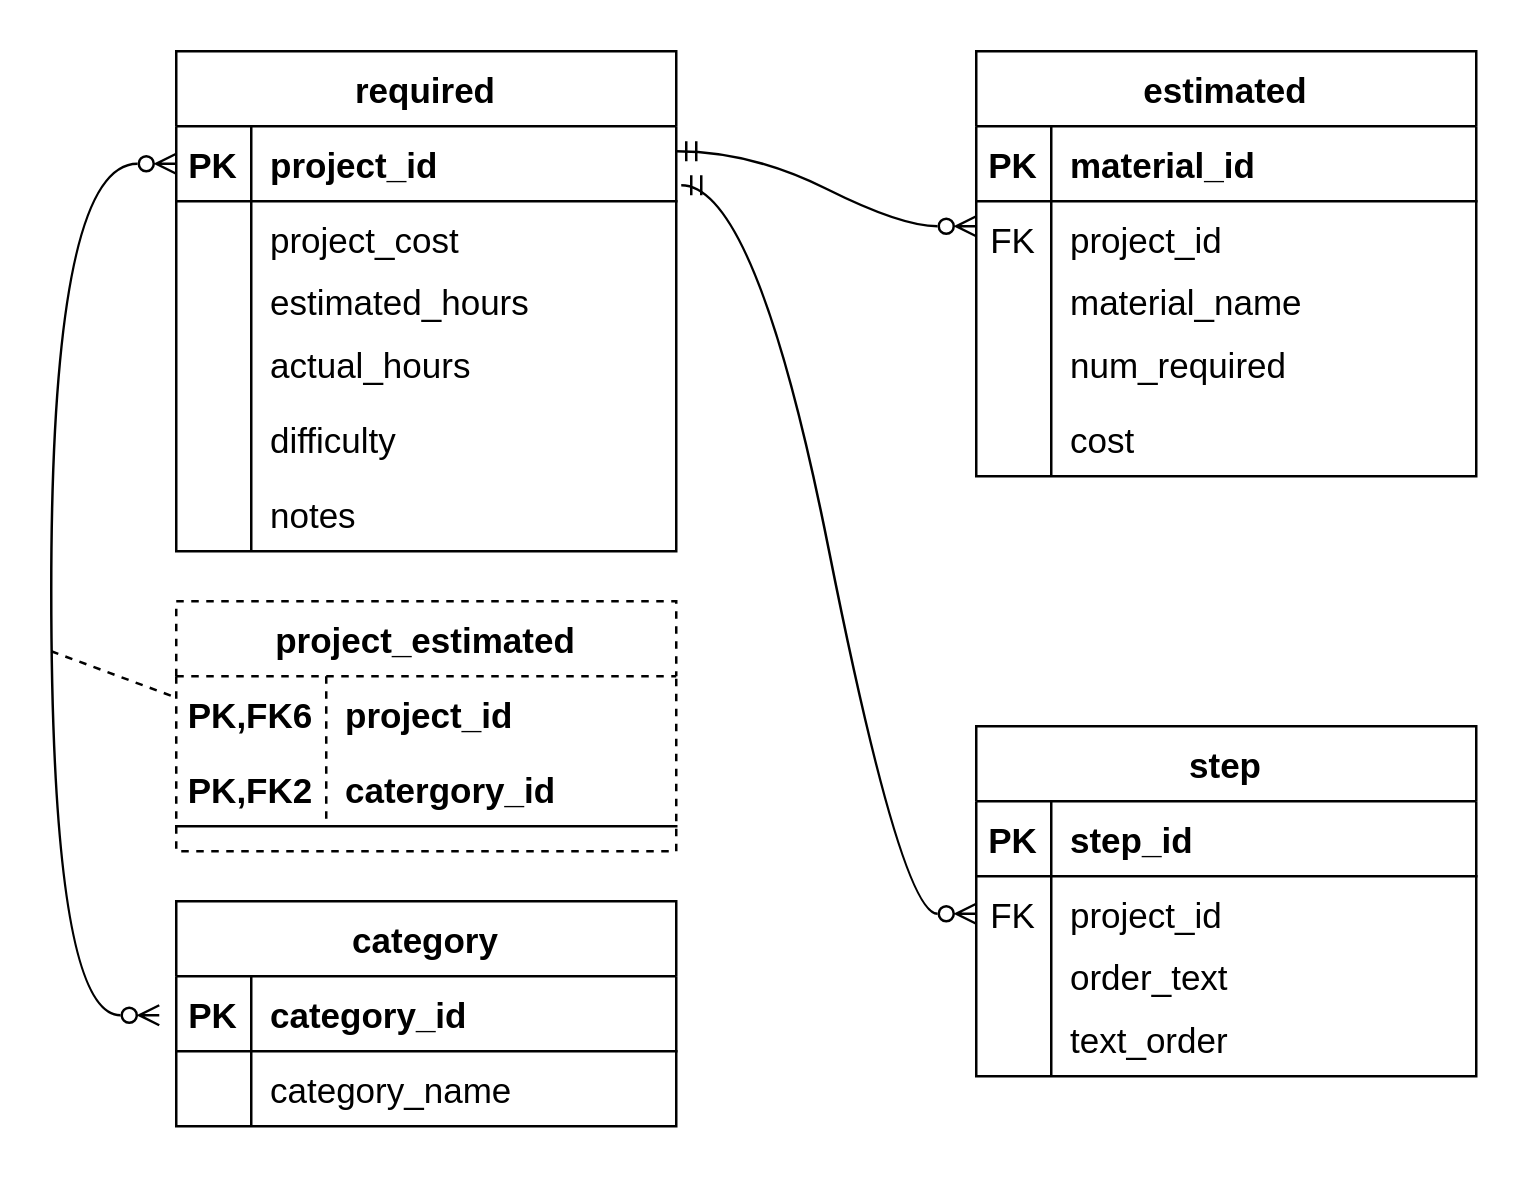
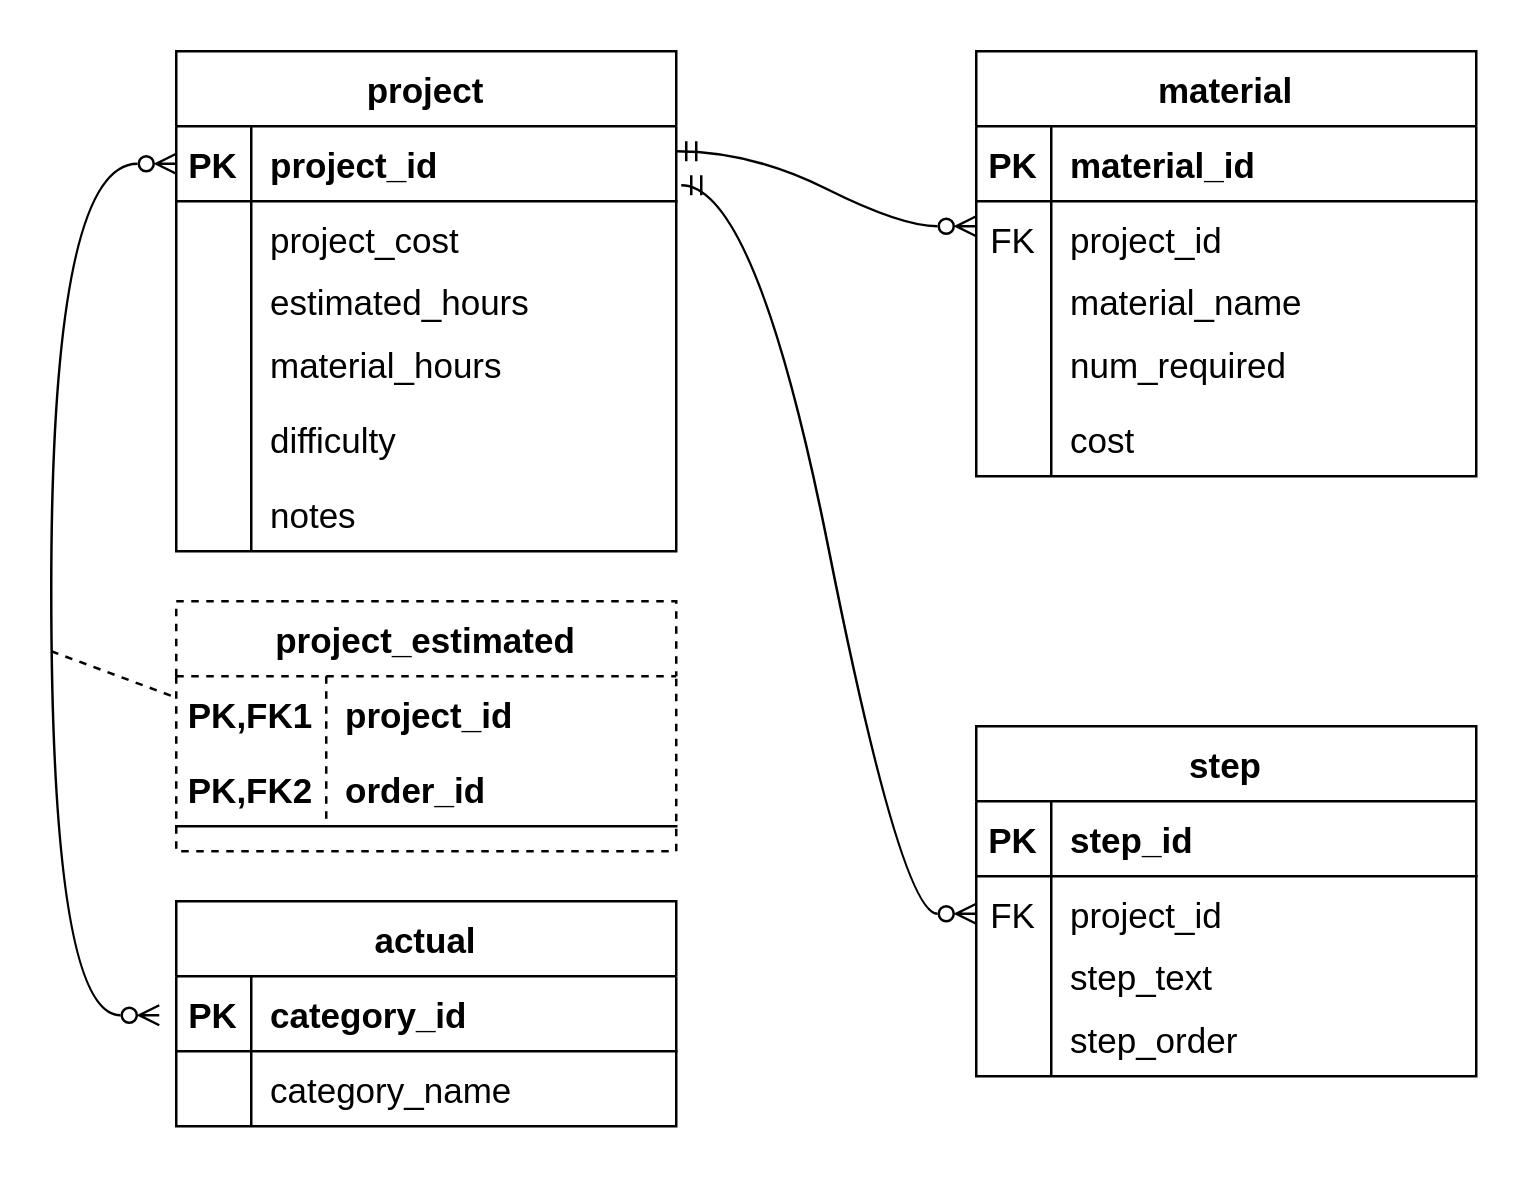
node "required": label "required" -> "project"
node "estimated": label "estimated" -> "material"
node "actual_hours": label "actual_hours" -> "material_hours"
node "PK,FK6": label "PK,FK6" -> "PK,FK1"
node "catergory_id": label "catergory_id" -> "order_id"
node "category": label "category" -> "actual"
node "order_text": label "order_text" -> "step_text"
node "text_order": label "text_order" -> "step_order"
